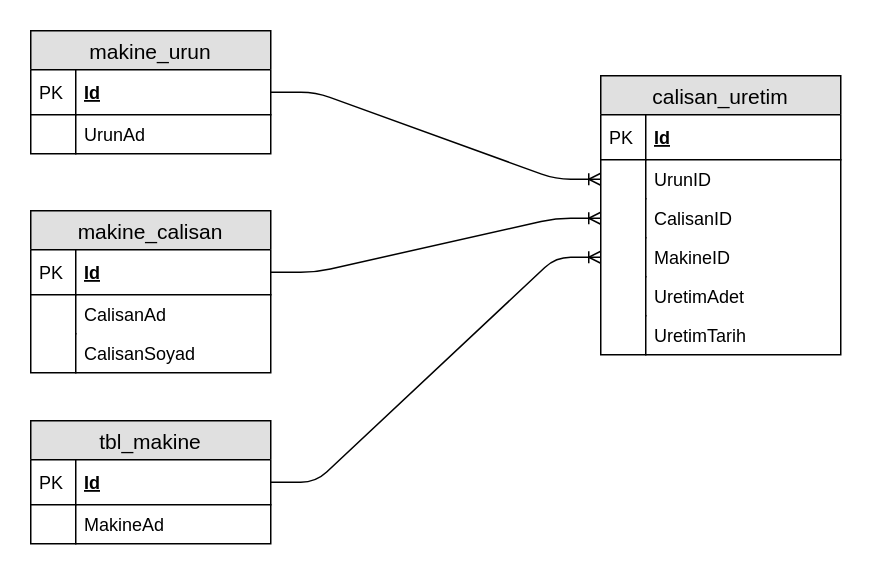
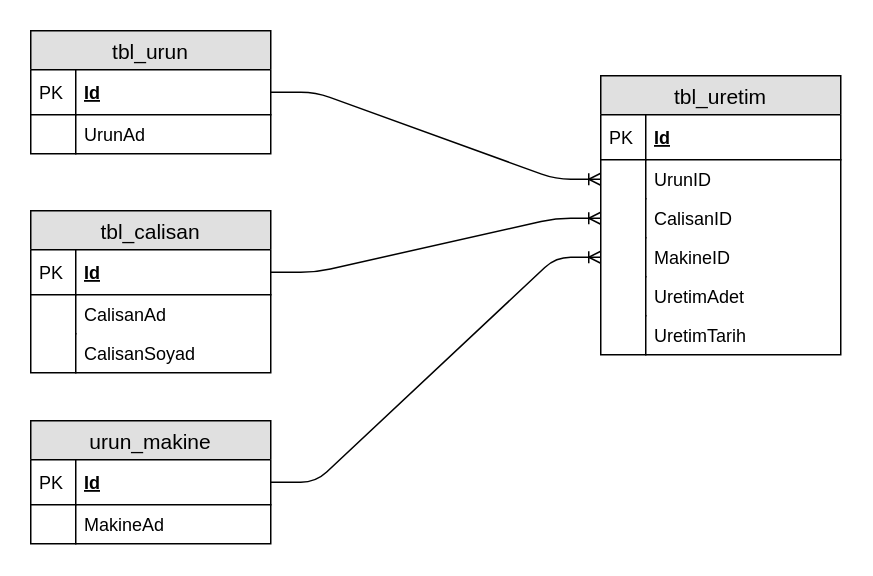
node "makine_urun": label "makine_urun" -> "tbl_urun"
node "calisan_uretim": label "calisan_uretim" -> "tbl_uretim"
node "makine_calisan": label "makine_calisan" -> "tbl_calisan"
node "tbl_makine": label "tbl_makine" -> "urun_makine"
